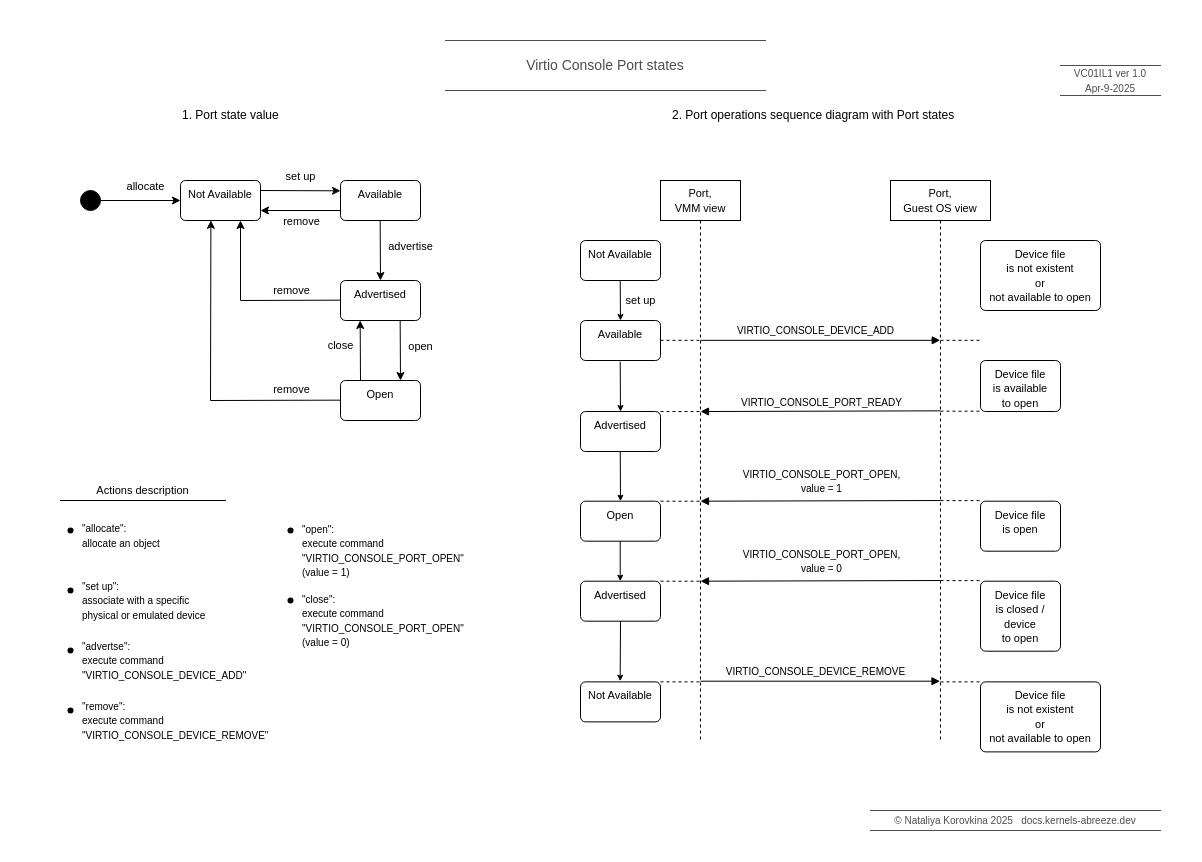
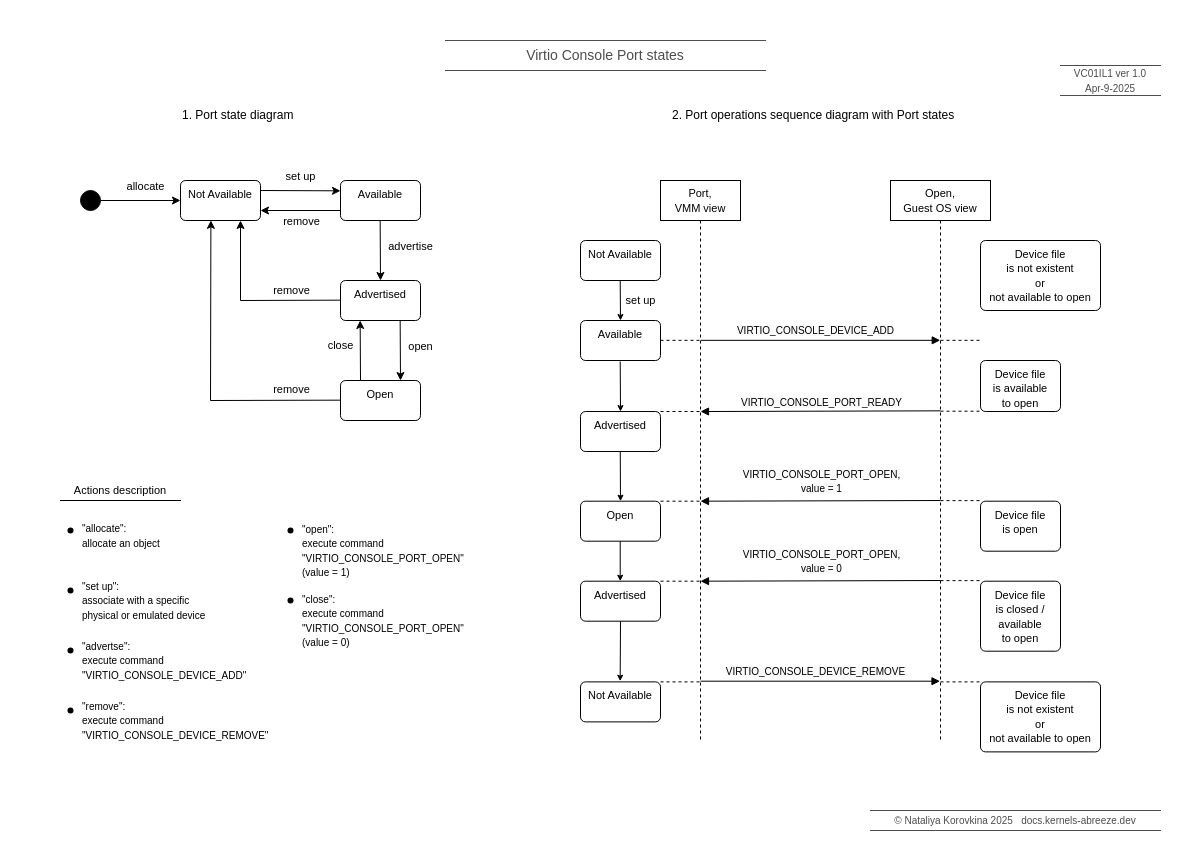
node "Virtio Console Port states": size 320x50 -> 320x30
node "1. Port state value": label "1. Port state value" -> "1. Port state diagram"
node "Port, Guest OS view": label "Port, Guest OS view" -> "Open, Guest OS view"
node "Actions description": size 165x20 -> 120x20
node "Device file is closed / device to open": label "Device file is closed / device to open" -> "Device file is closed / available to open"
